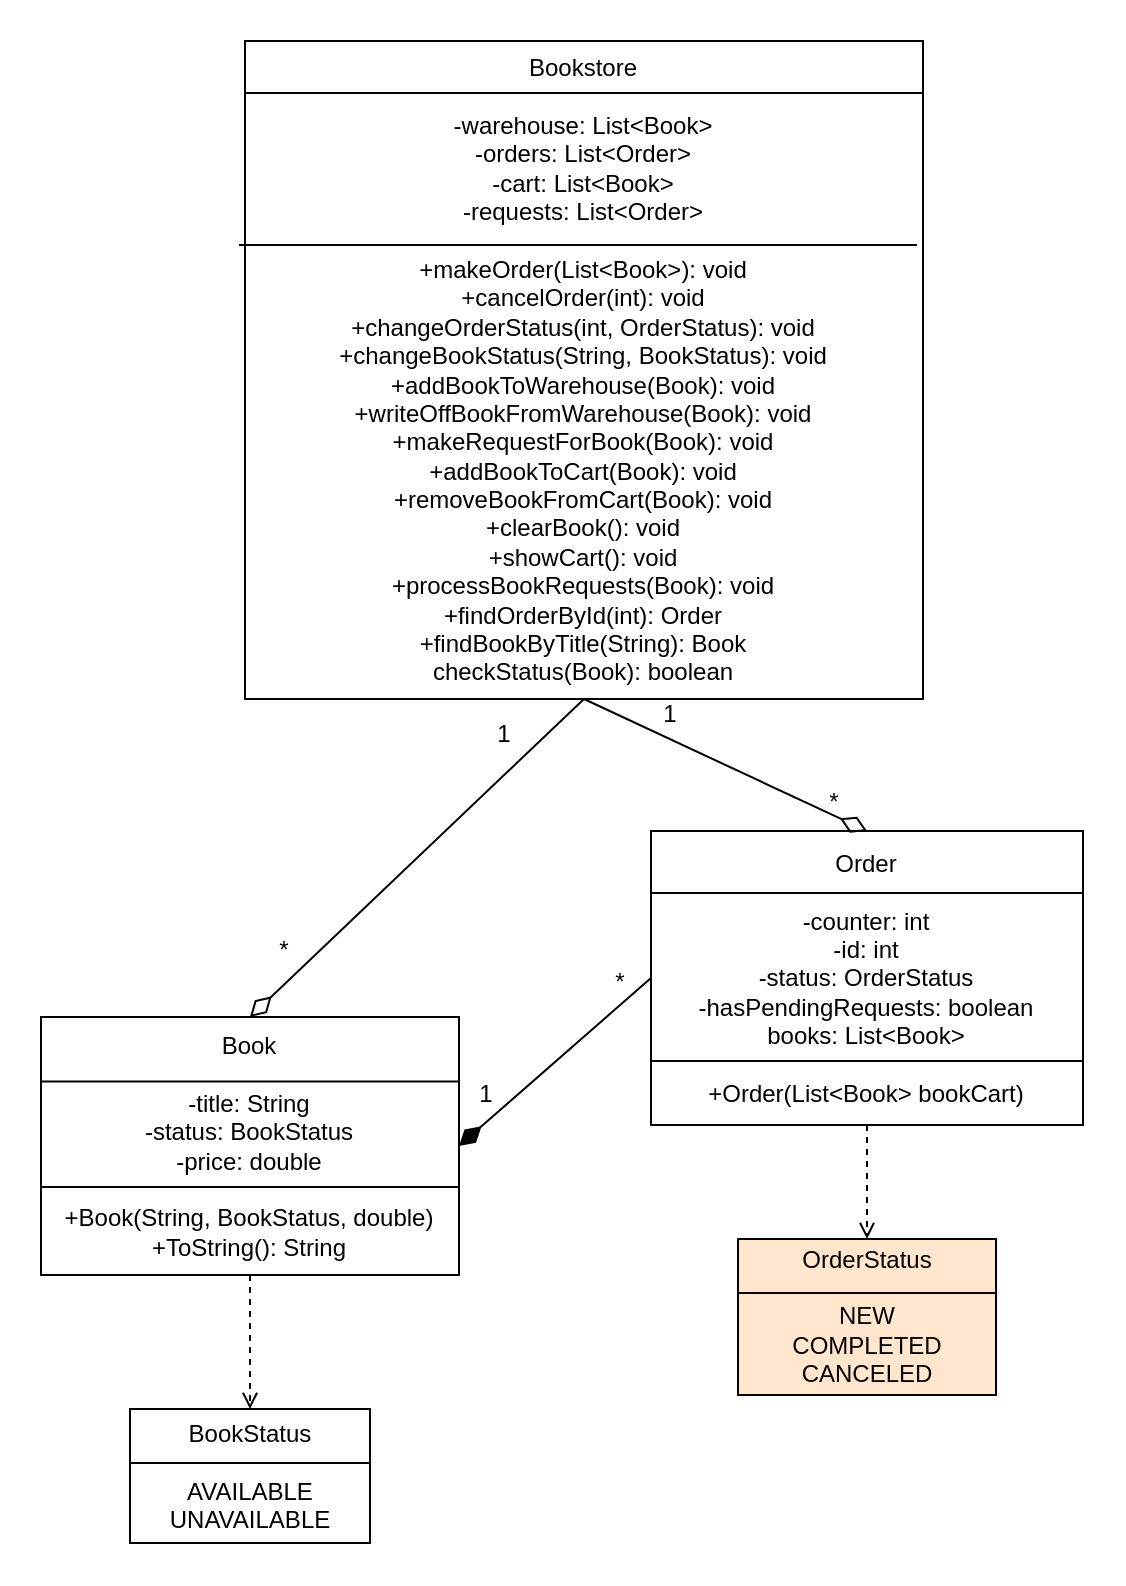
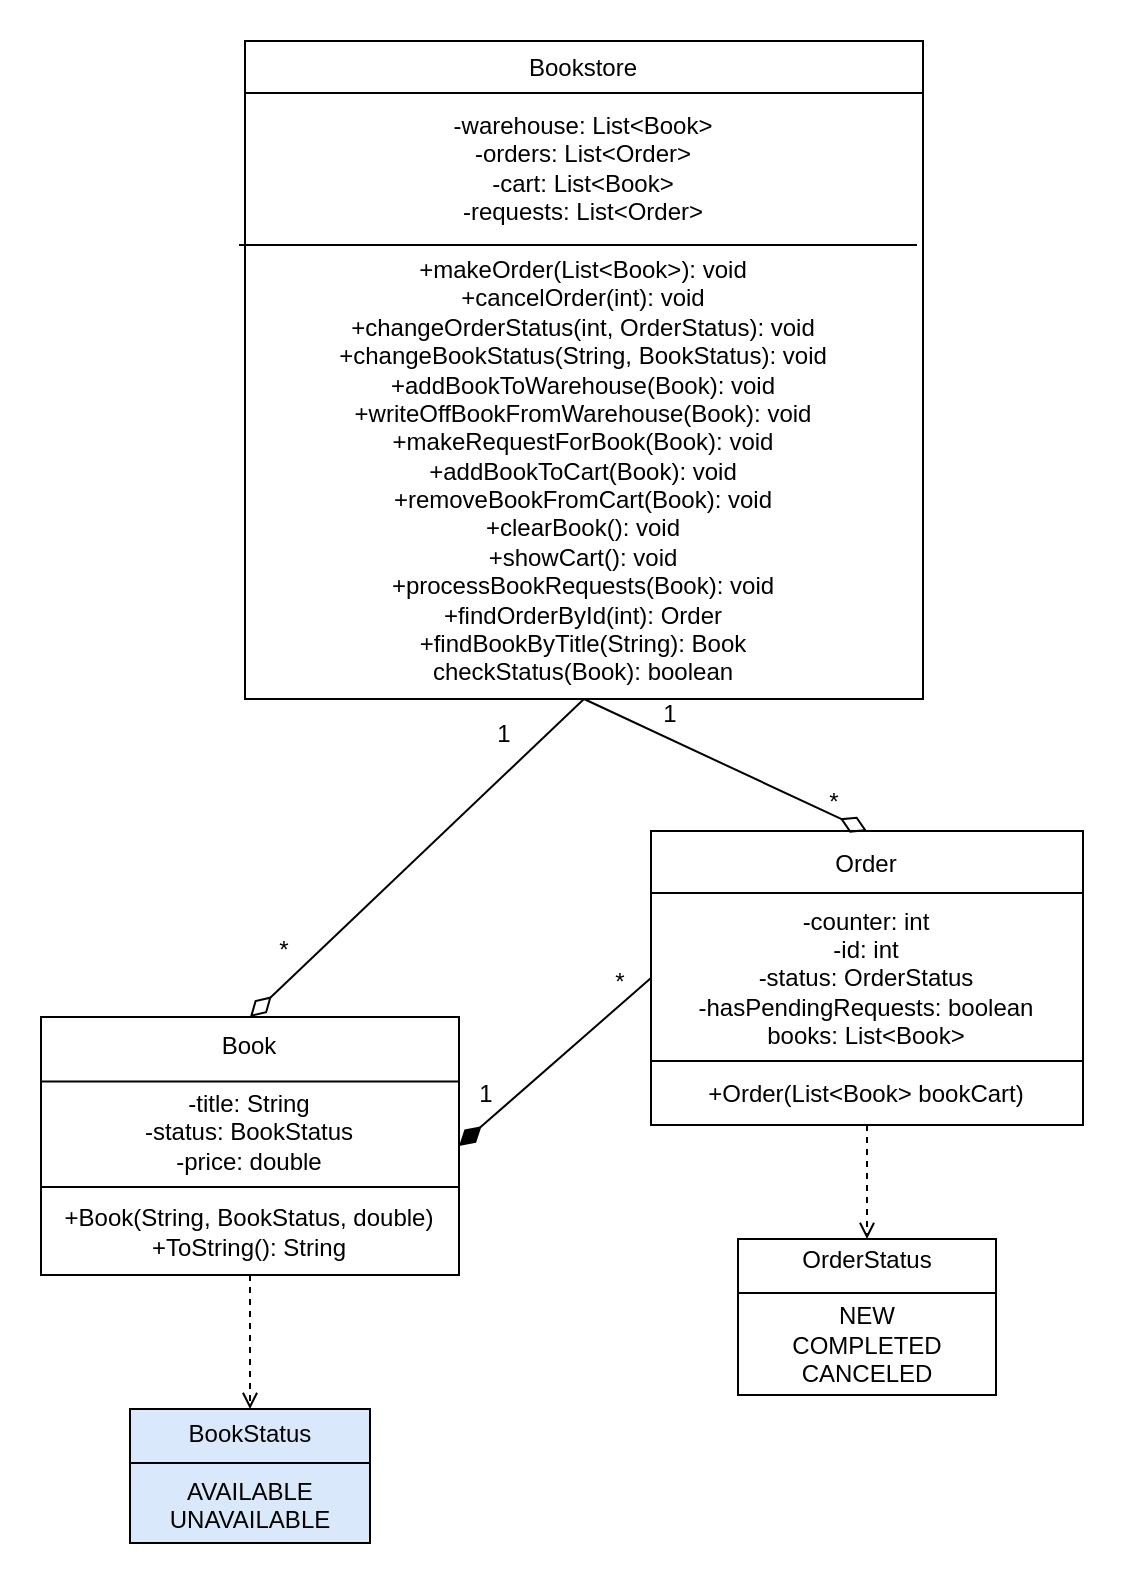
node "OrderStatus NEW COMPLETED CANCELED": fillcolor #ffe6cc -> #ffffff
node "BookStatus AVAILABLE UNAVAILABLE": fillcolor #ffffff -> #dae8fc
